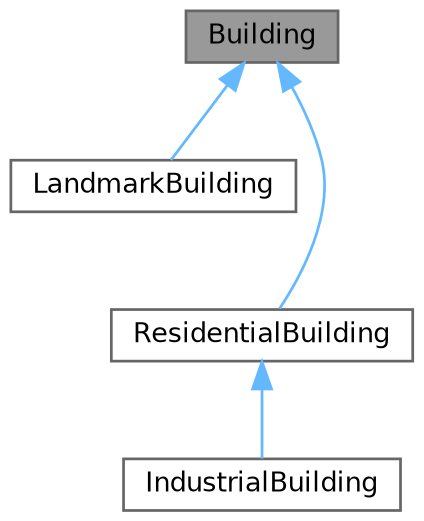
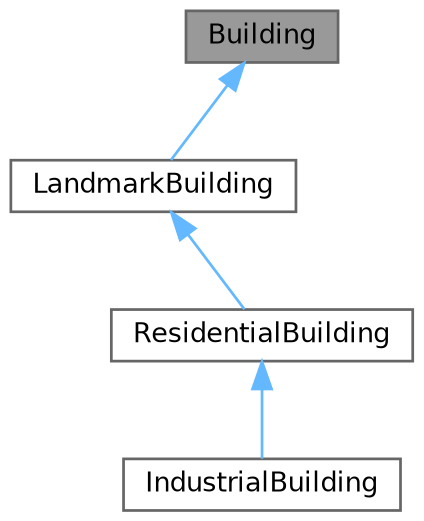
edge "ResidentialBuilding" -> "Building": now "ResidentialBuilding" -> "LandmarkBuilding"
